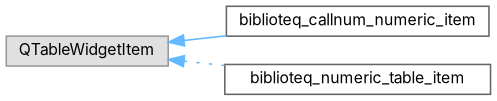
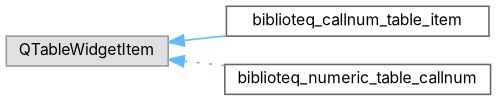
node "biblioteq_callnum_numeric_item": label "biblioteq_callnum_numeric_item" -> "biblioteq_callnum_table_item"
node "biblioteq_numeric_table_item": label "biblioteq_numeric_table_item" -> "biblioteq_numeric_table_callnum"
